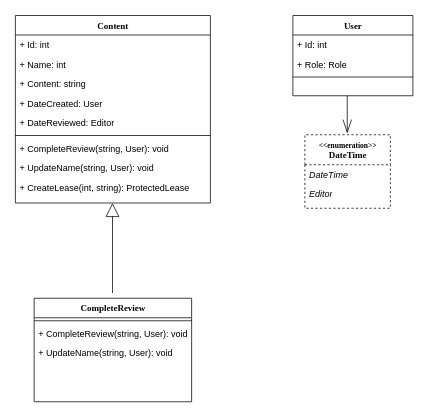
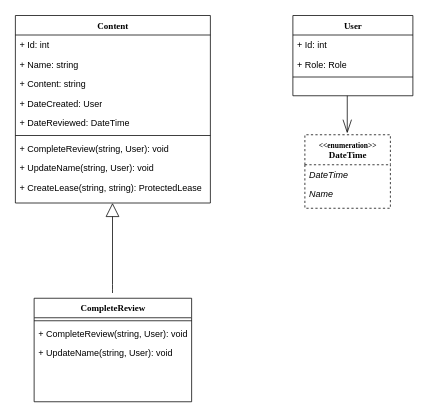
node "+ Name: int": label "+ Name: int" -> "+ Name: string"
node "+ DateReviewed: Editor": label "+ DateReviewed: Editor" -> "+ DateReviewed: DateTime"
node "+ CreateLease(int, string): ProtectedLease": label "+ CreateLease(int, string): ProtectedLease" -> "+ CreateLease(string, string): ProtectedLease"
node "Editor": label "Editor" -> "Name"
